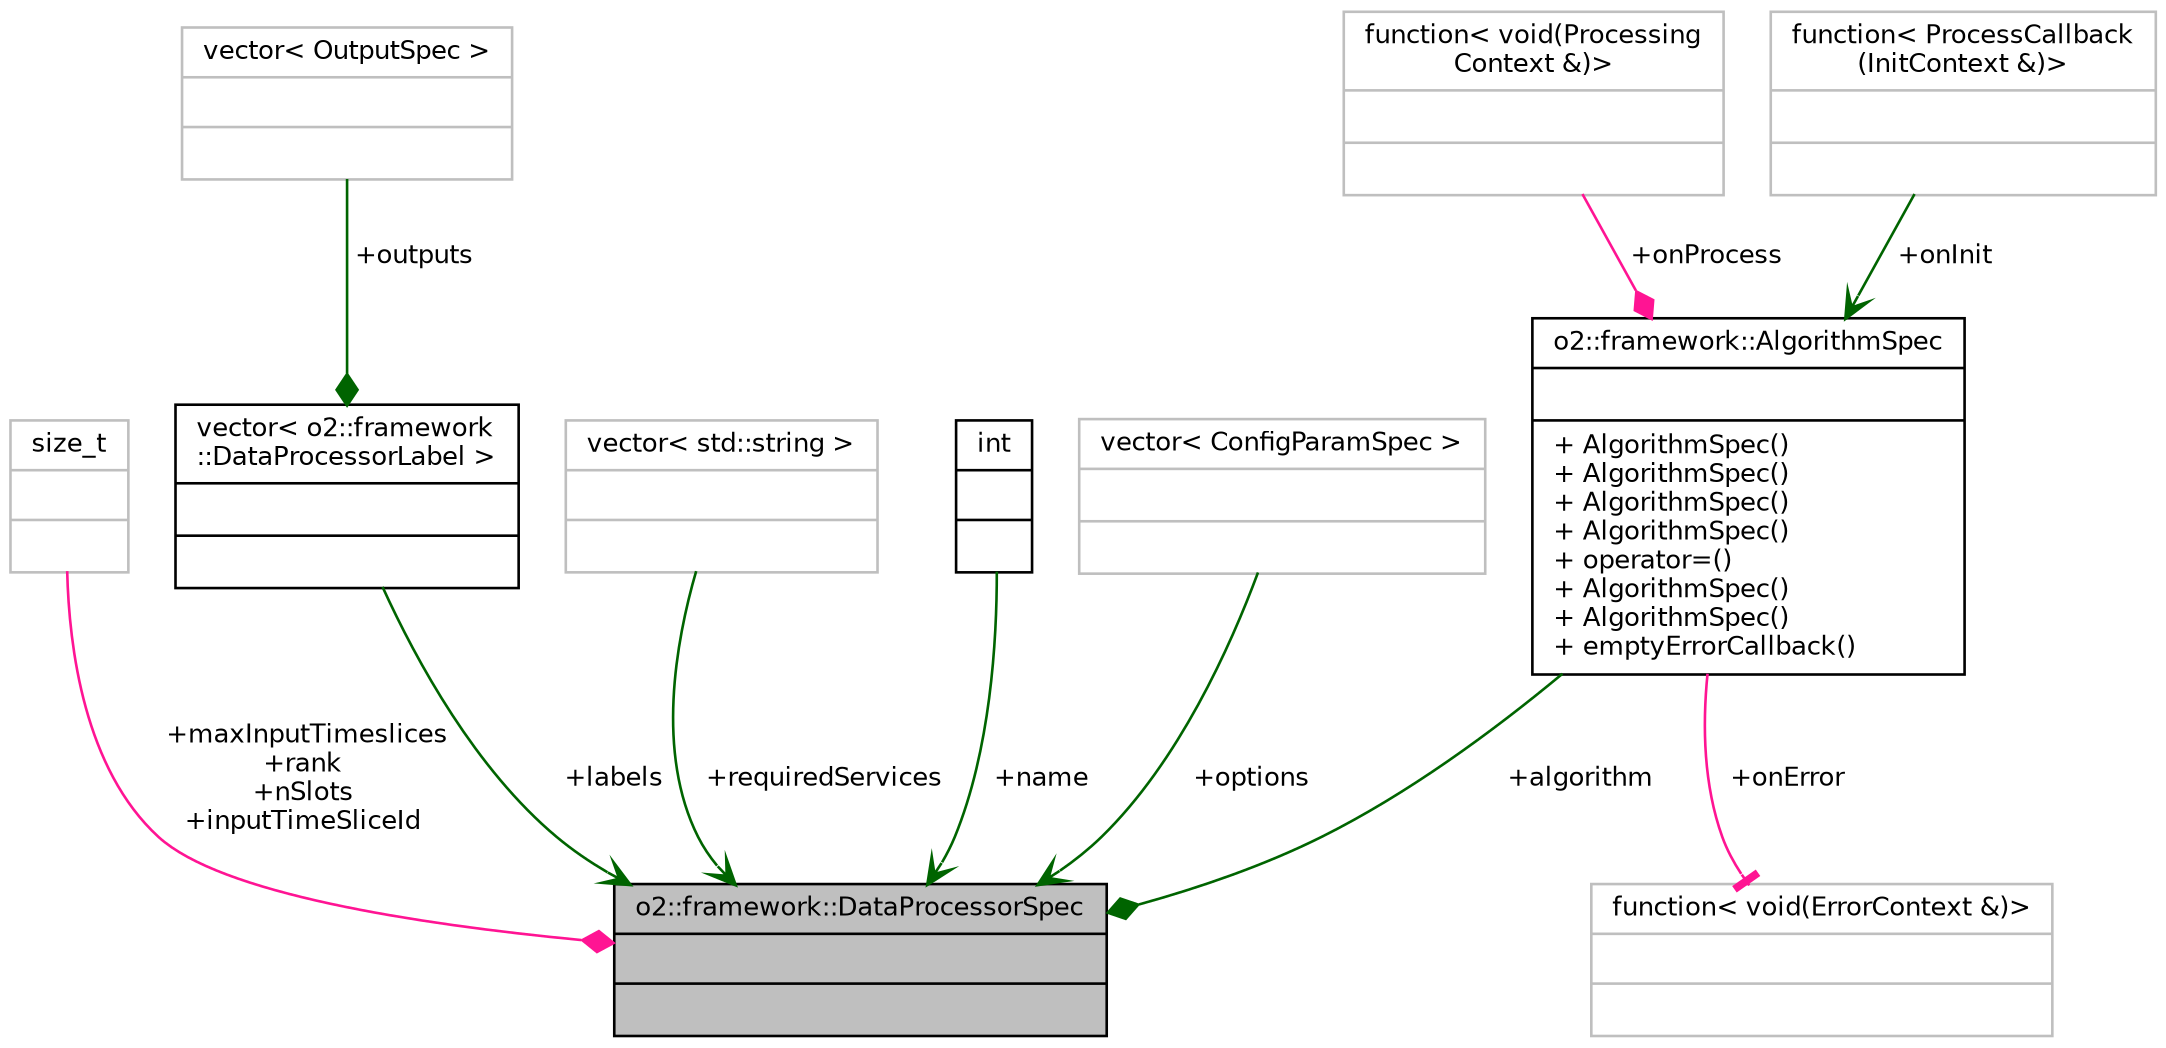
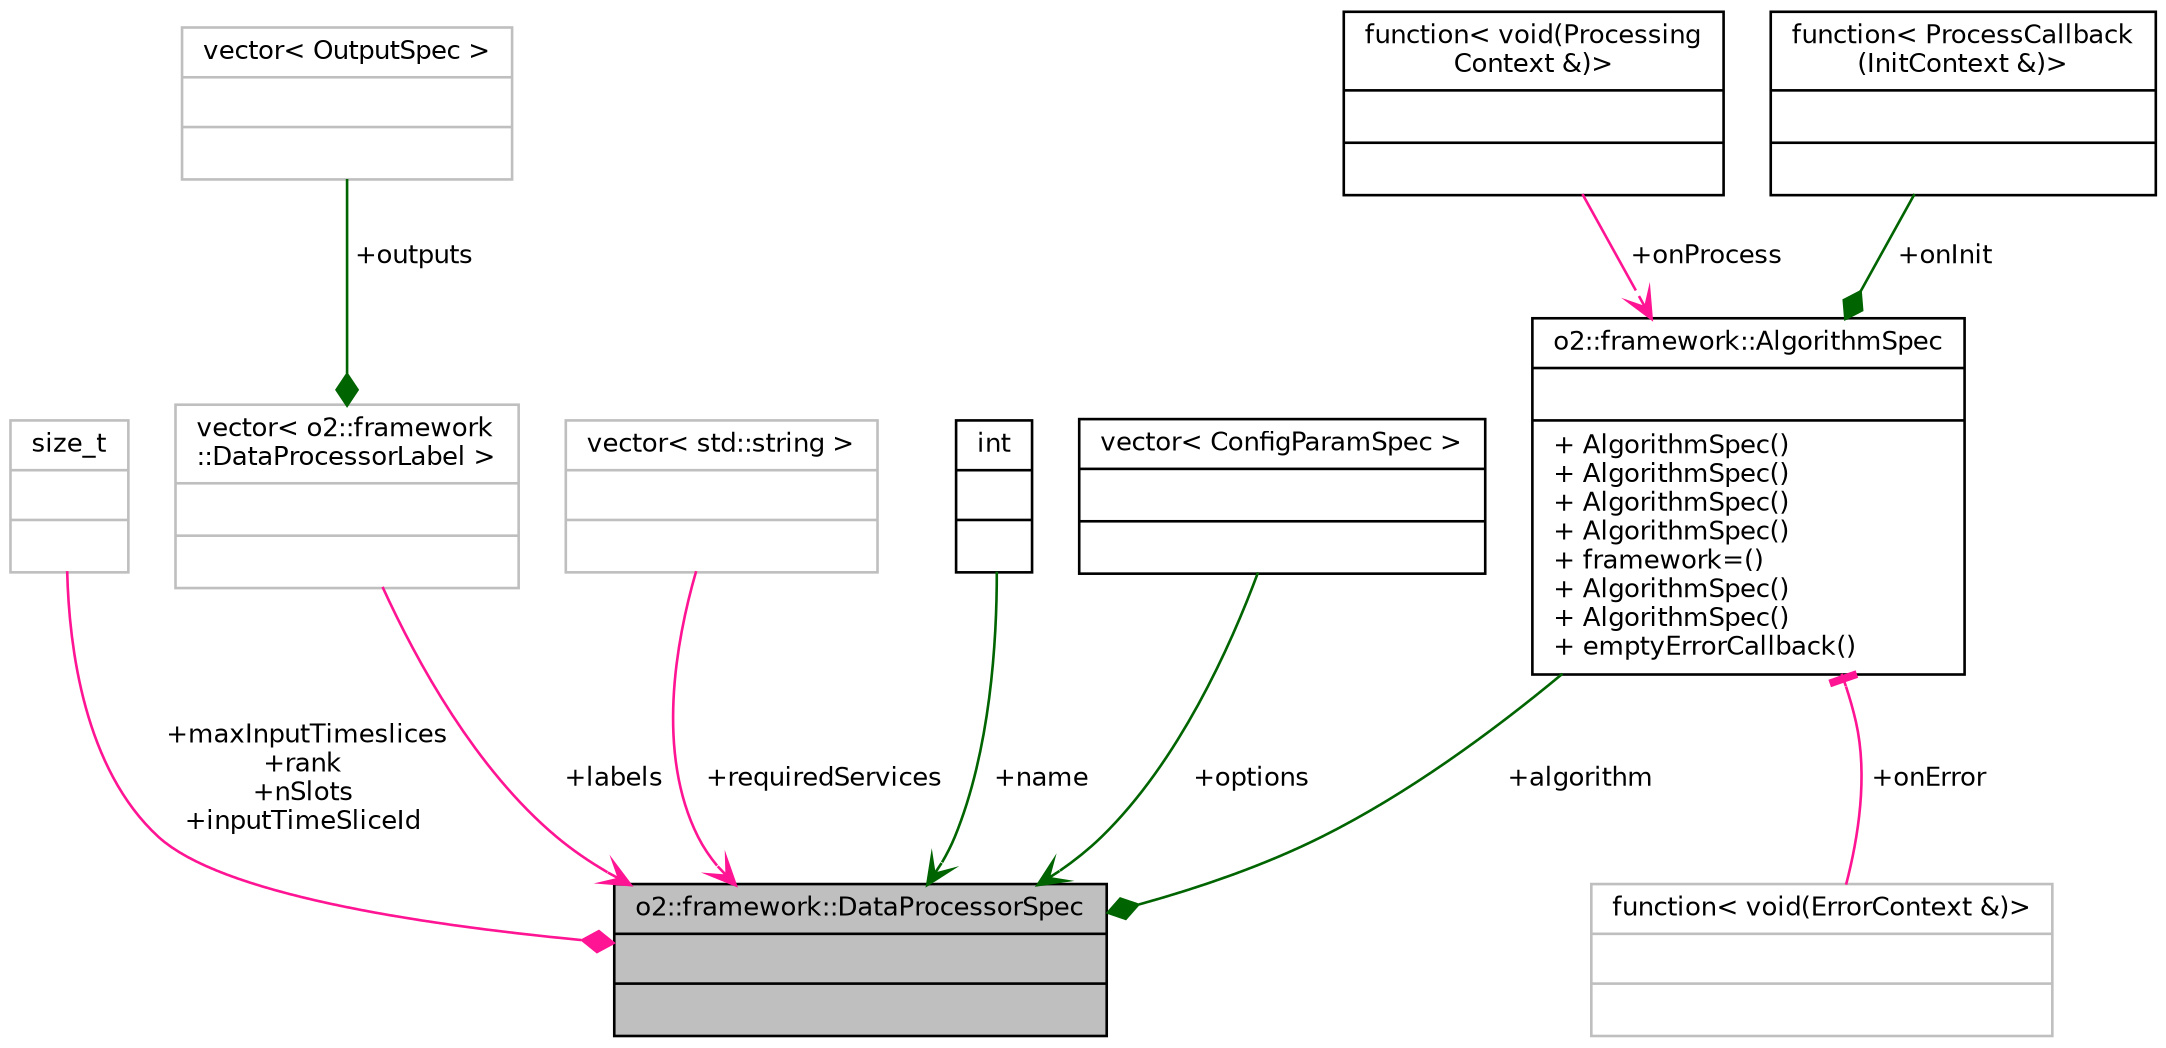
node "function< void(Processing": color grey75 -> black
node "function< ProcessCallback": color grey75 -> black
edge "function< void(Processing" -> "o2::framework::AlgorithmSpec": arrowhead diamond -> vee
edge "function< ProcessCallback" -> "o2::framework::AlgorithmSpec": arrowhead vee -> diamond
node "vector< o2::framework": color black -> grey75
node "vector< ConfigParamSpec >": color grey75 -> black
node "o2::framework::AlgorithmSpec": text "+ operator=()" -> "+ framework=()"
edge "vector< std::string >" -> "o2::framework::DataProcessorSpec": color darkgreen -> deeppink
edge "vector< o2::framework" -> "o2::framework::DataProcessorSpec": color darkgreen -> deeppink
edge "o2::framework::AlgorithmSpec" -> "function< void(ErrorContext &)>": reversed
